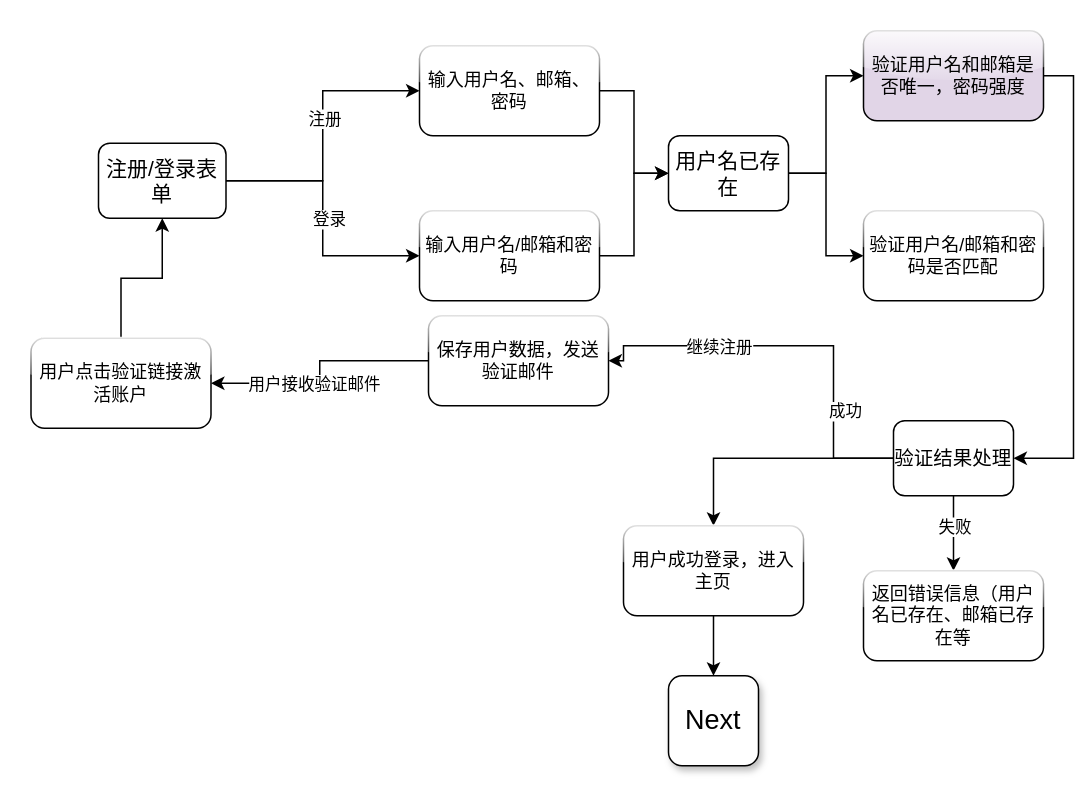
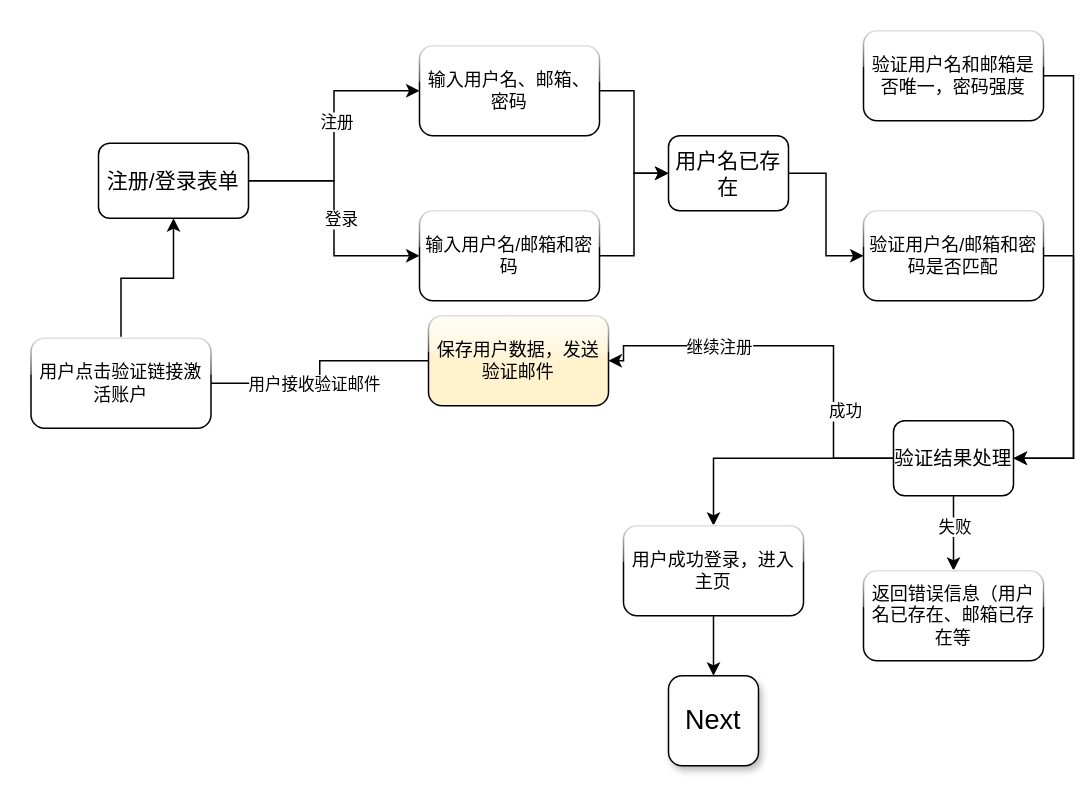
node "验证用户名和邮箱是否唯一，密码强度": fillcolor #e1d5e7 -> #ffffff
edge "用户名已存在" -> "验证用户名和邮箱是否唯一，密码强度": removed
node "注册/登录表单": size 128x75 -> 150x75
edge "验证用户名/邮箱和密码是否匹配" -> "验证结果处理": added
node "保存用户数据，发送验证邮件": fillcolor #ffffff -> #fff2cc
edge "保存用户数据，发送验证邮件" -> "用户点击验证链接激活账户": arrowhead classic -> none
